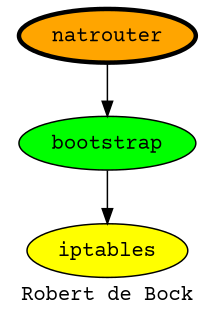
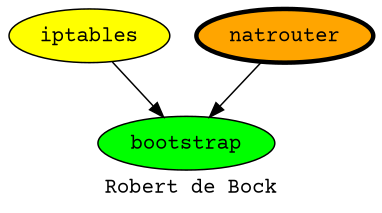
edge "bootstrap" -> "iptables": reversed
